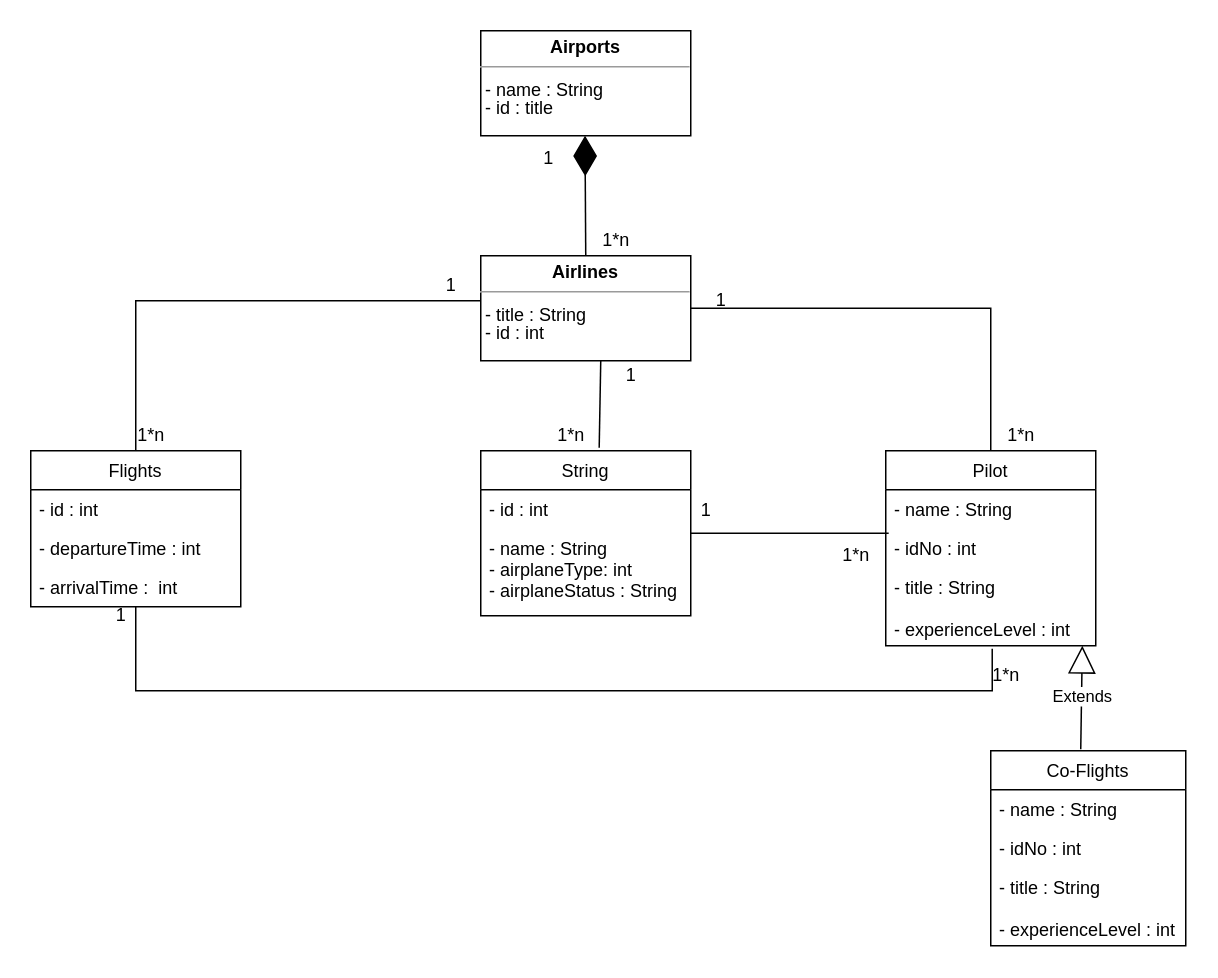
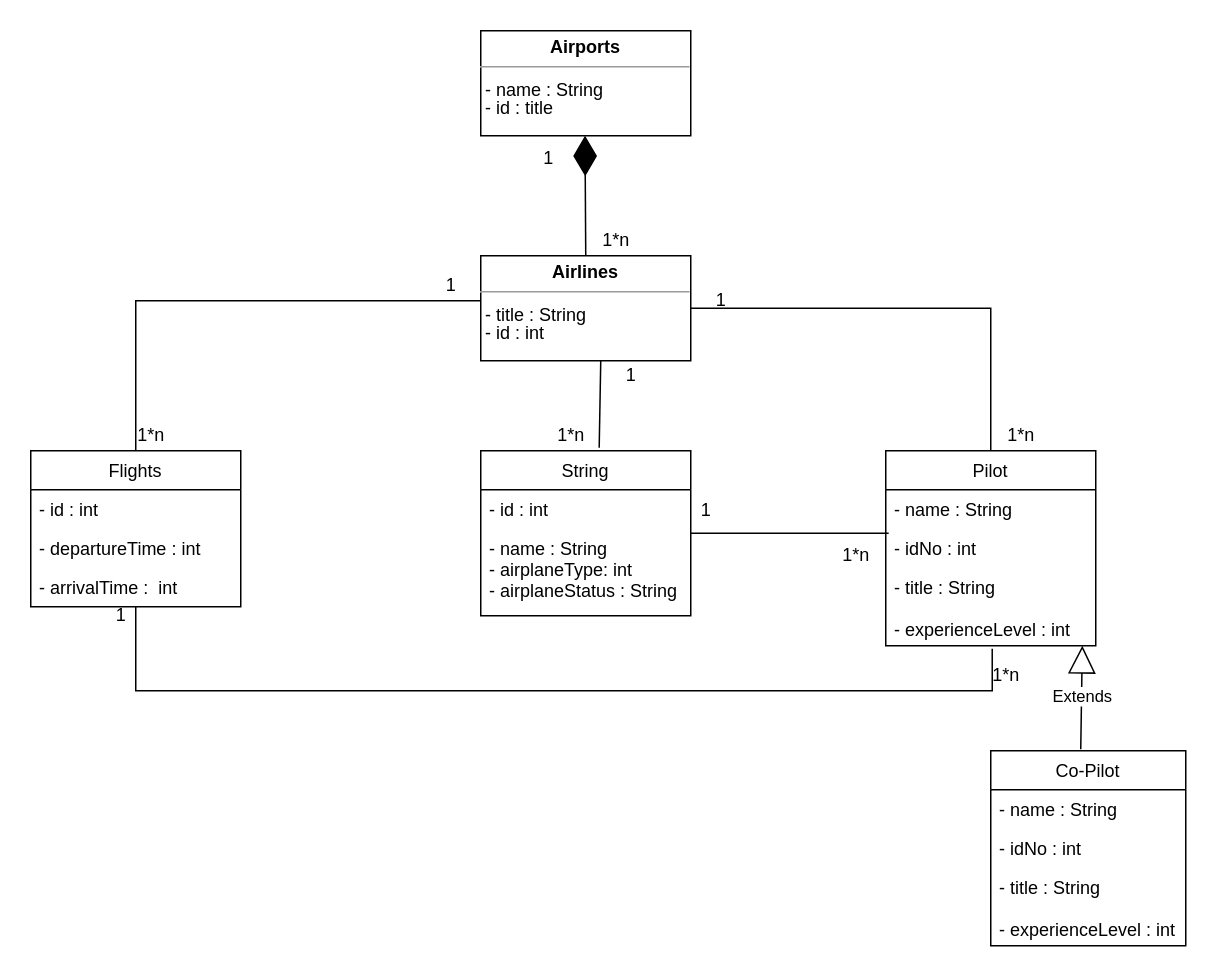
node "Co-Flights": label "Co-Flights" -> "Co-Pilot"
